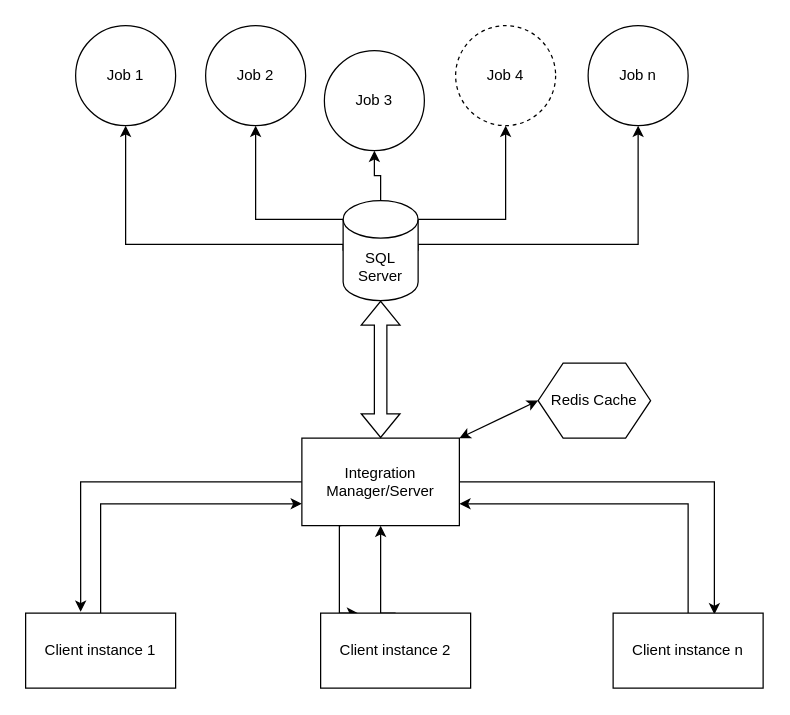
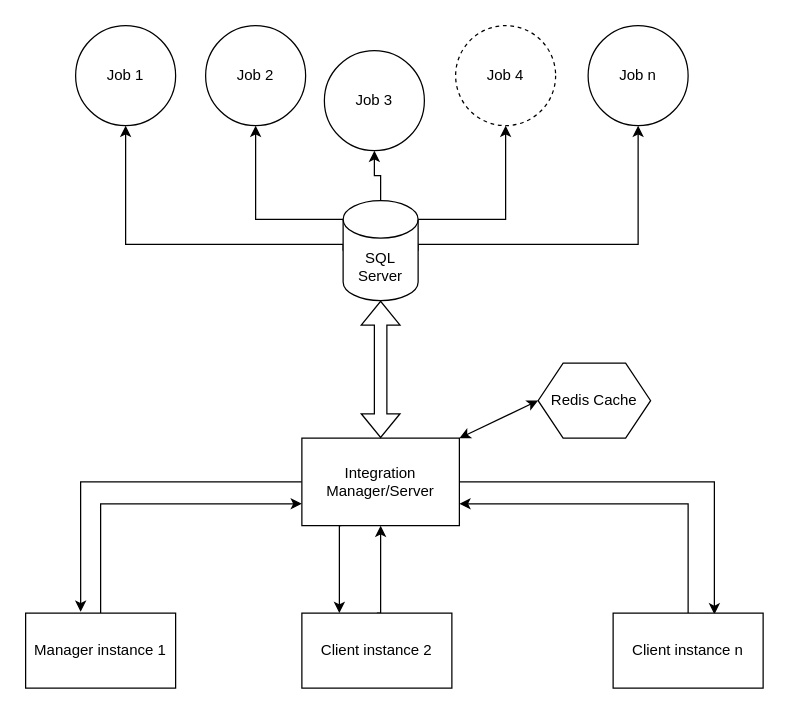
node "Client instance 1": label "Client instance 1" -> "Manager instance 1"
node "Client instance 2": moved (396, 651) -> (377, 651)
